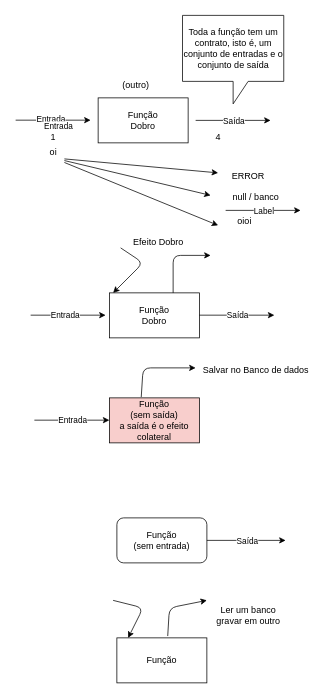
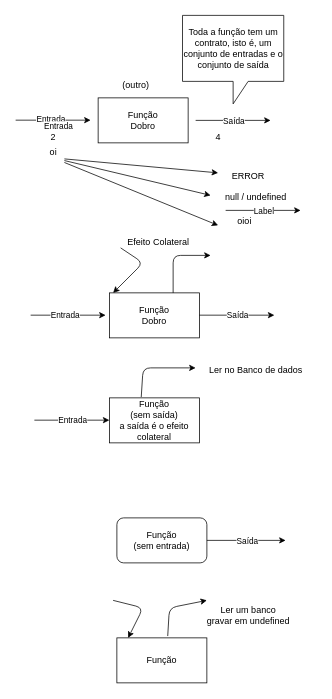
node "1": label "1" -> "2"
node "null / banco": label "null / banco" -> "null / undefined"
node "Efeito Dobro": label "Efeito Dobro" -> "Efeito Colateral"
node "Salvar no Banco de dados": label "Salvar no Banco de dados" -> "Ler no Banco de dados"
node "Função (sem saída) a saída é o efeito colateral": fillcolor #f8cecc -> #ffffff
node "Ler um banco gravar em outro": label "Ler um banco gravar em outro" -> "Ler um banco gravar em undefined"
